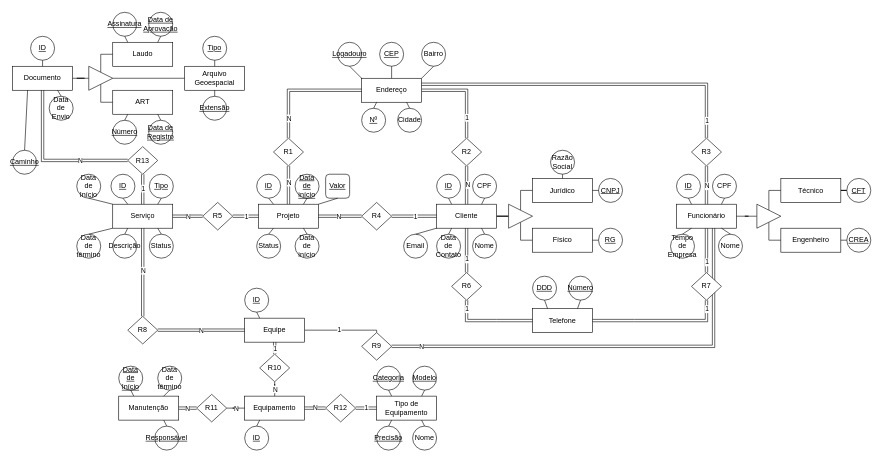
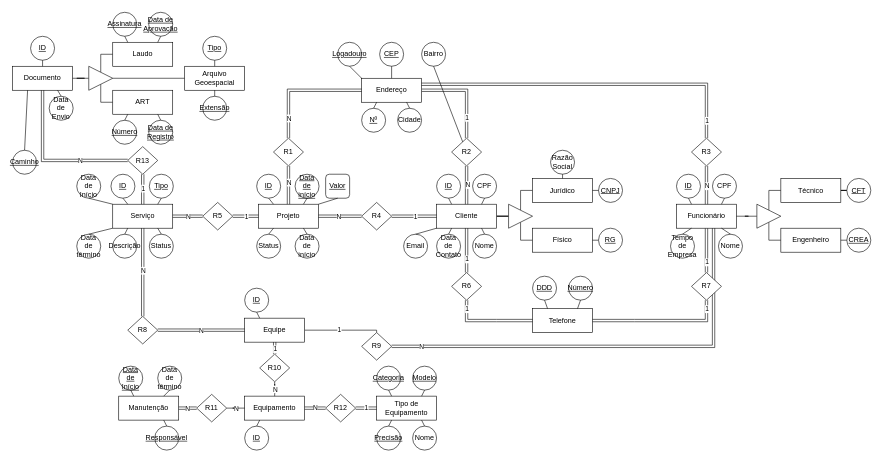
edge "Bairro" -- "Endereço": now "Bairro" -- "R2"
